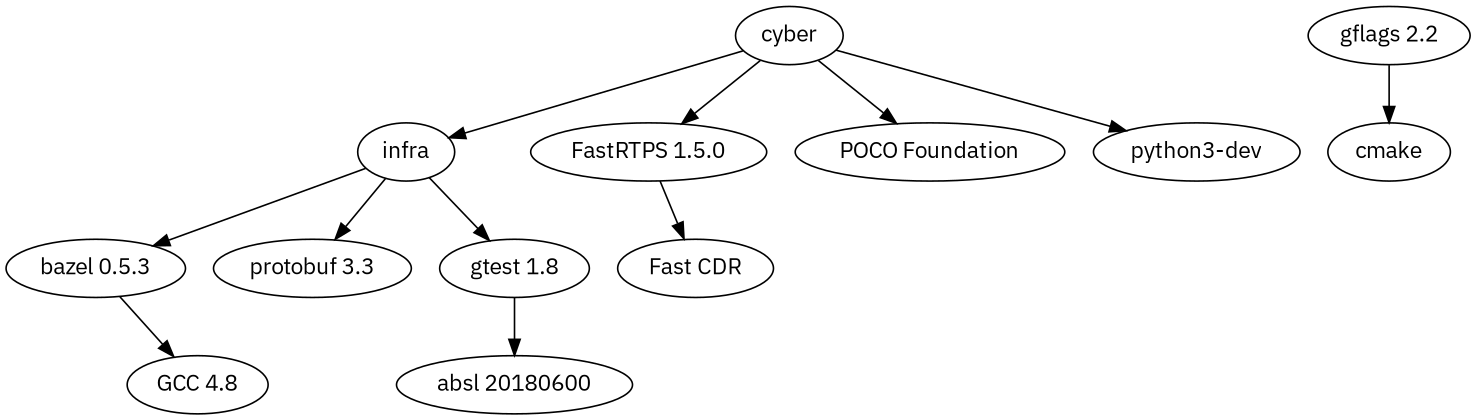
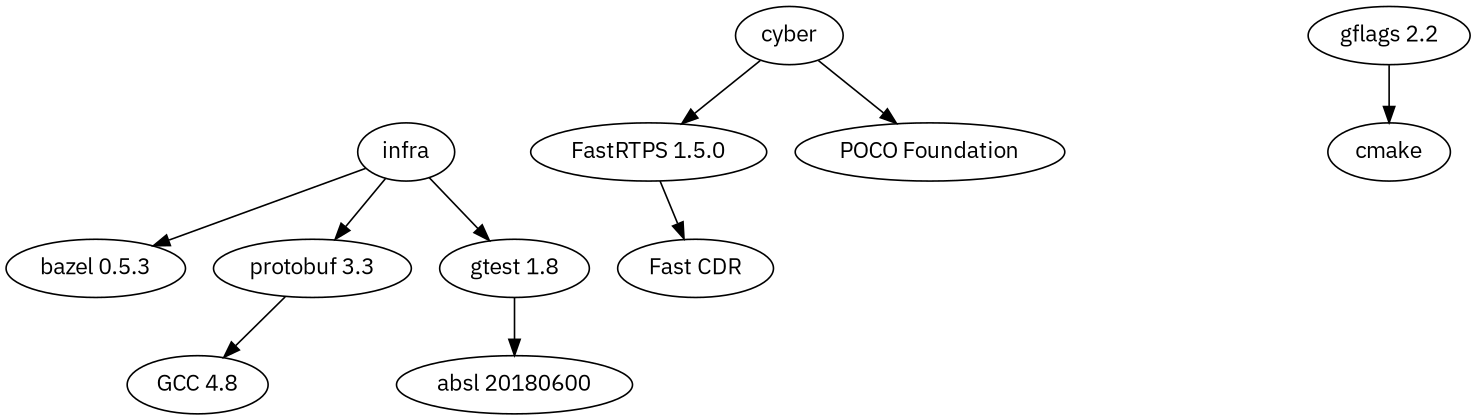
edge "cyber" -> "infra": removed
node "python3-dev": removed
edge "bazel 0.5.3" -> "GCC 4.8": now "protobuf 3.3" -> "GCC 4.8"
